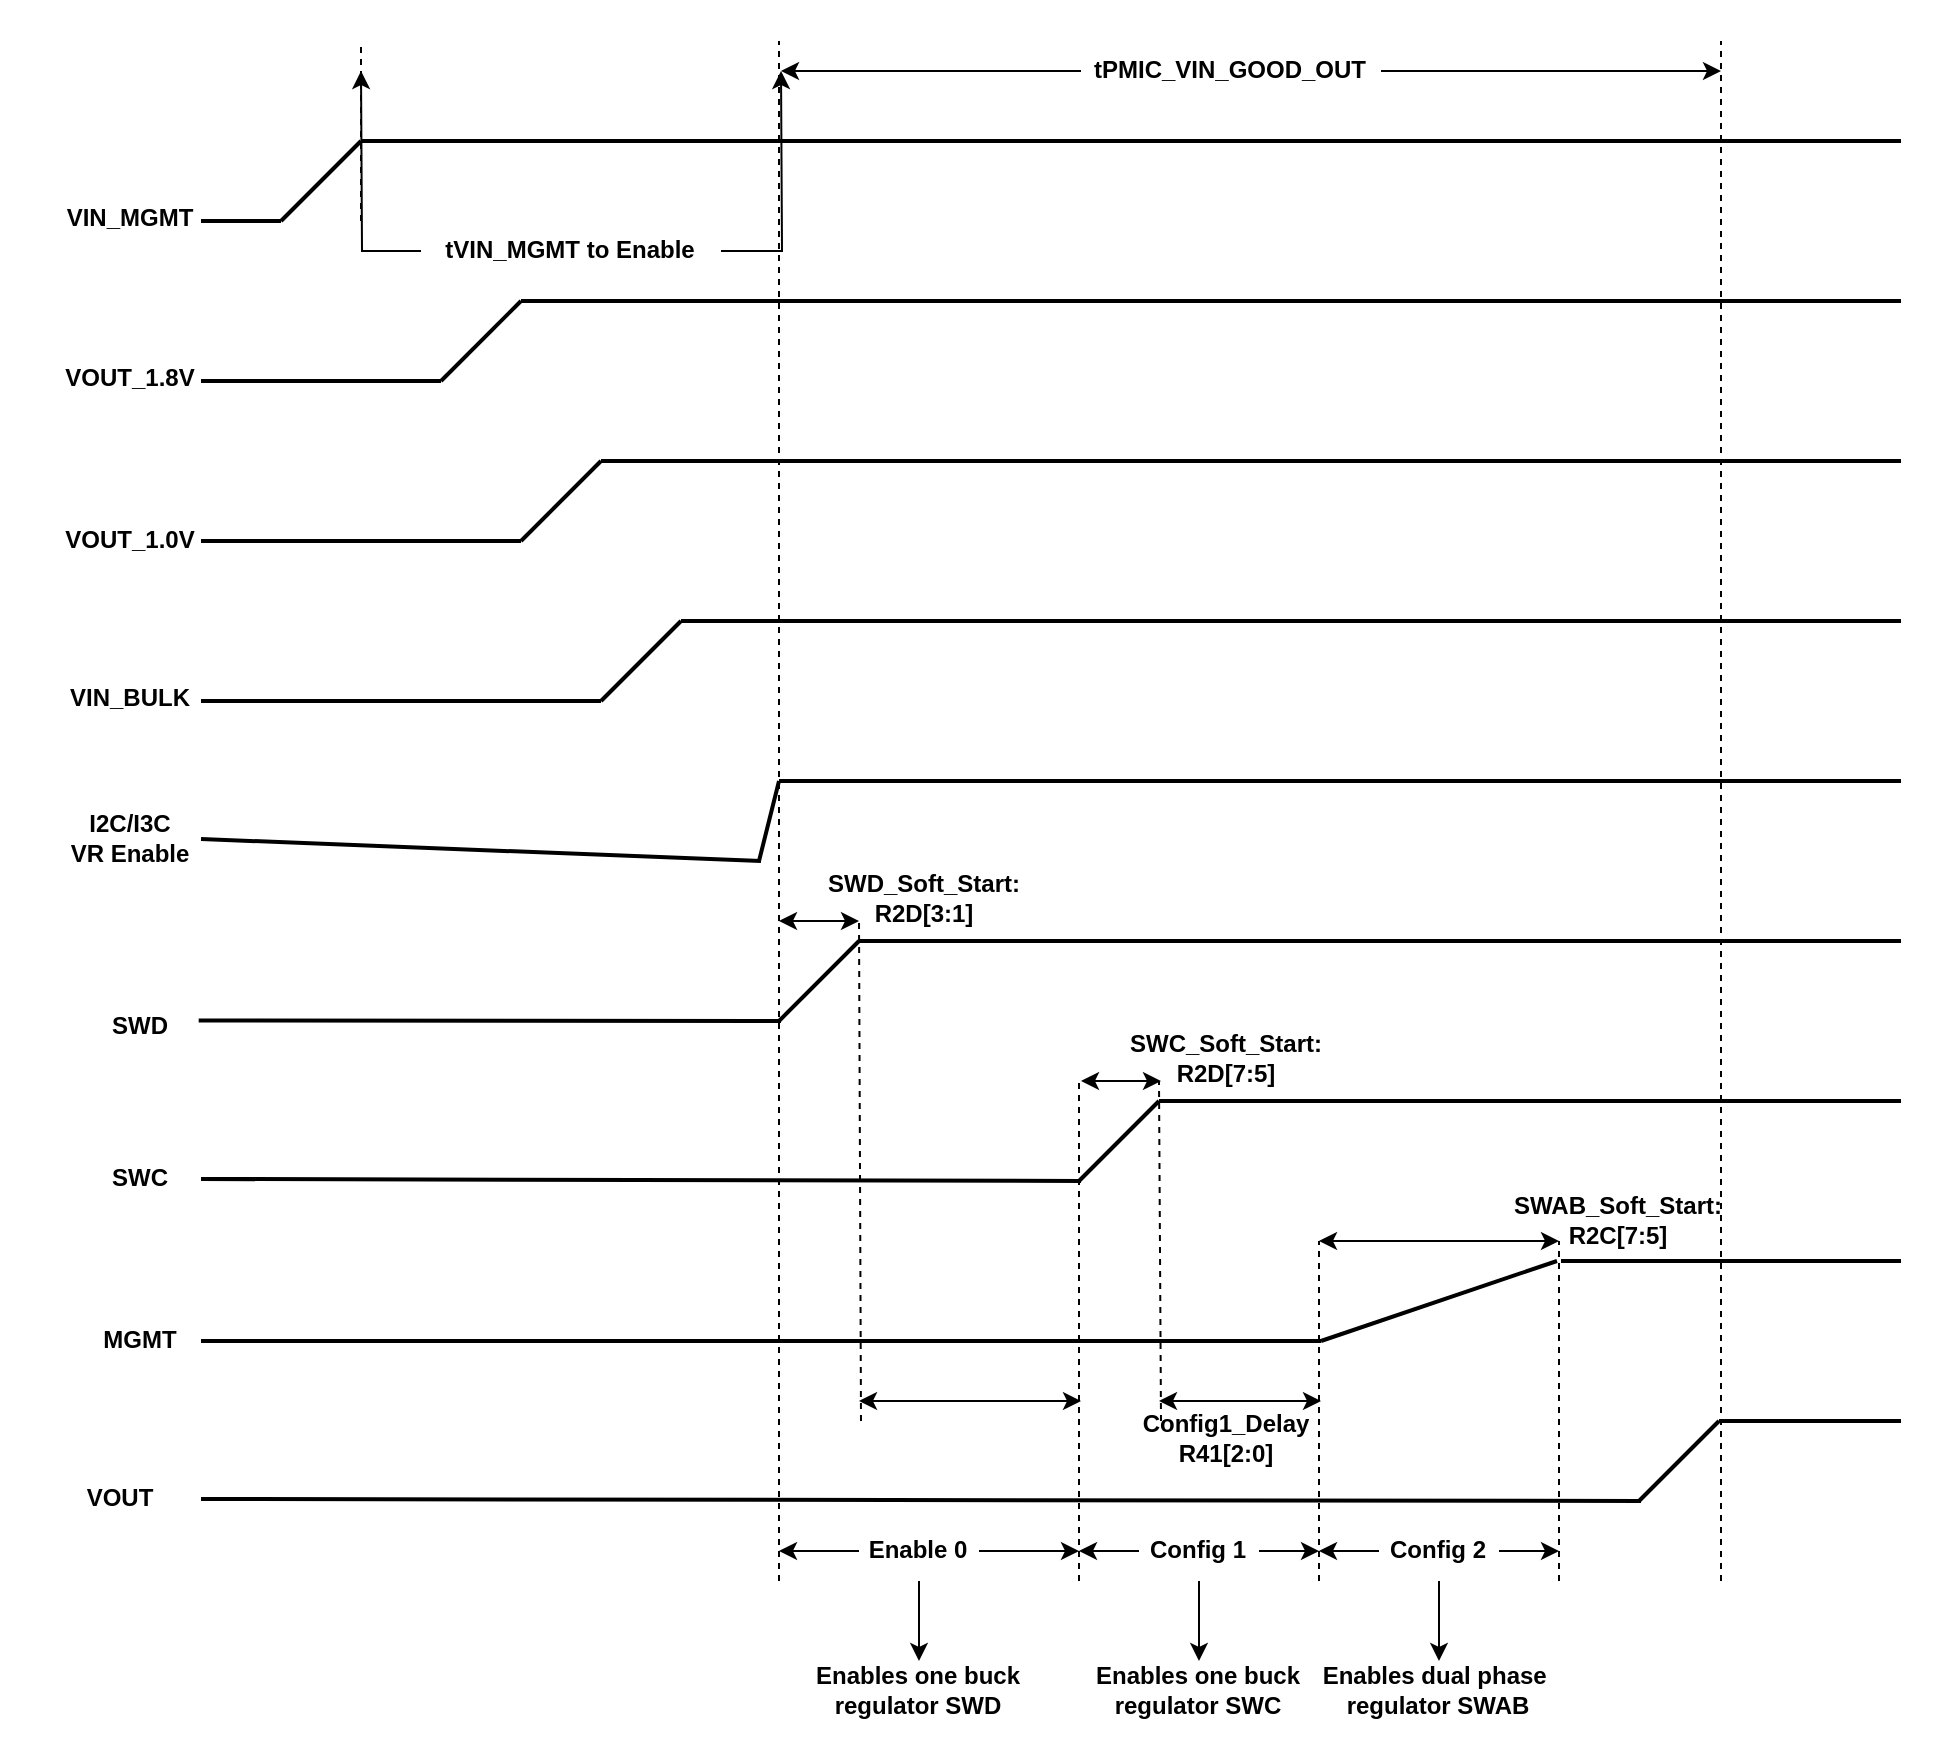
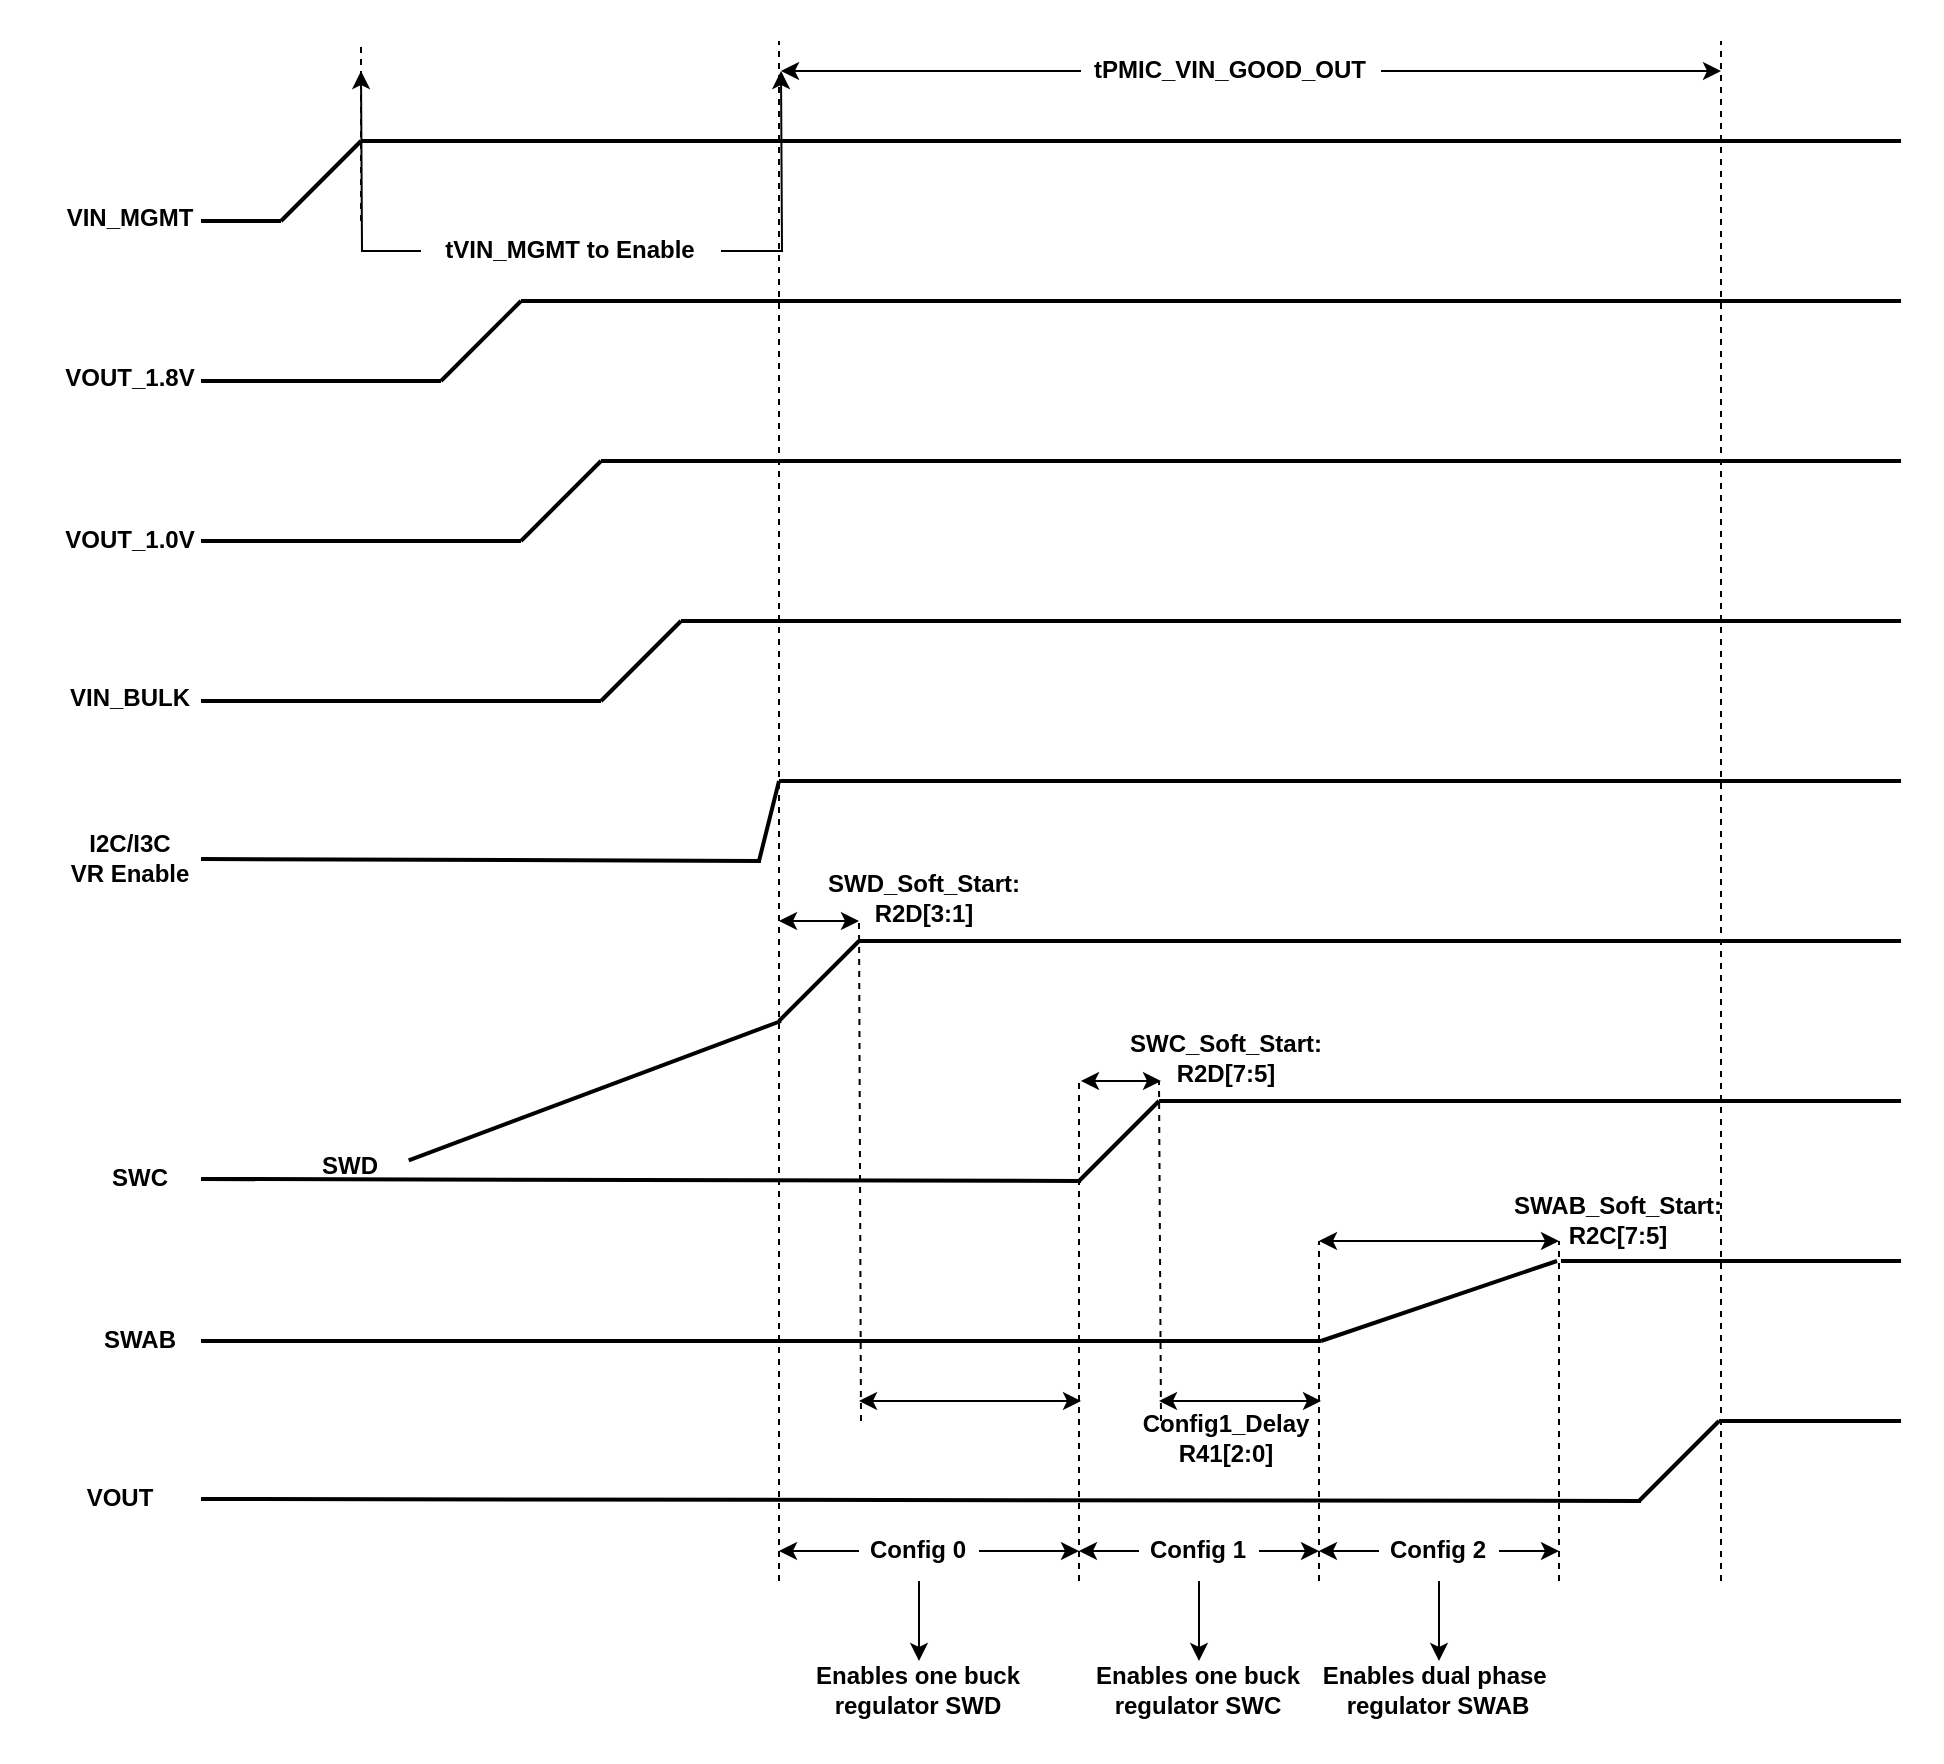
node "I2C/I3C VR Enable": moved (131, 839) -> (131, 859)
node "SWD": moved (141, 1027) -> (351, 1167)
node "MGMT": label "MGMT" -> "SWAB"
node "Enable 0": label "Enable 0" -> "Config 0"
